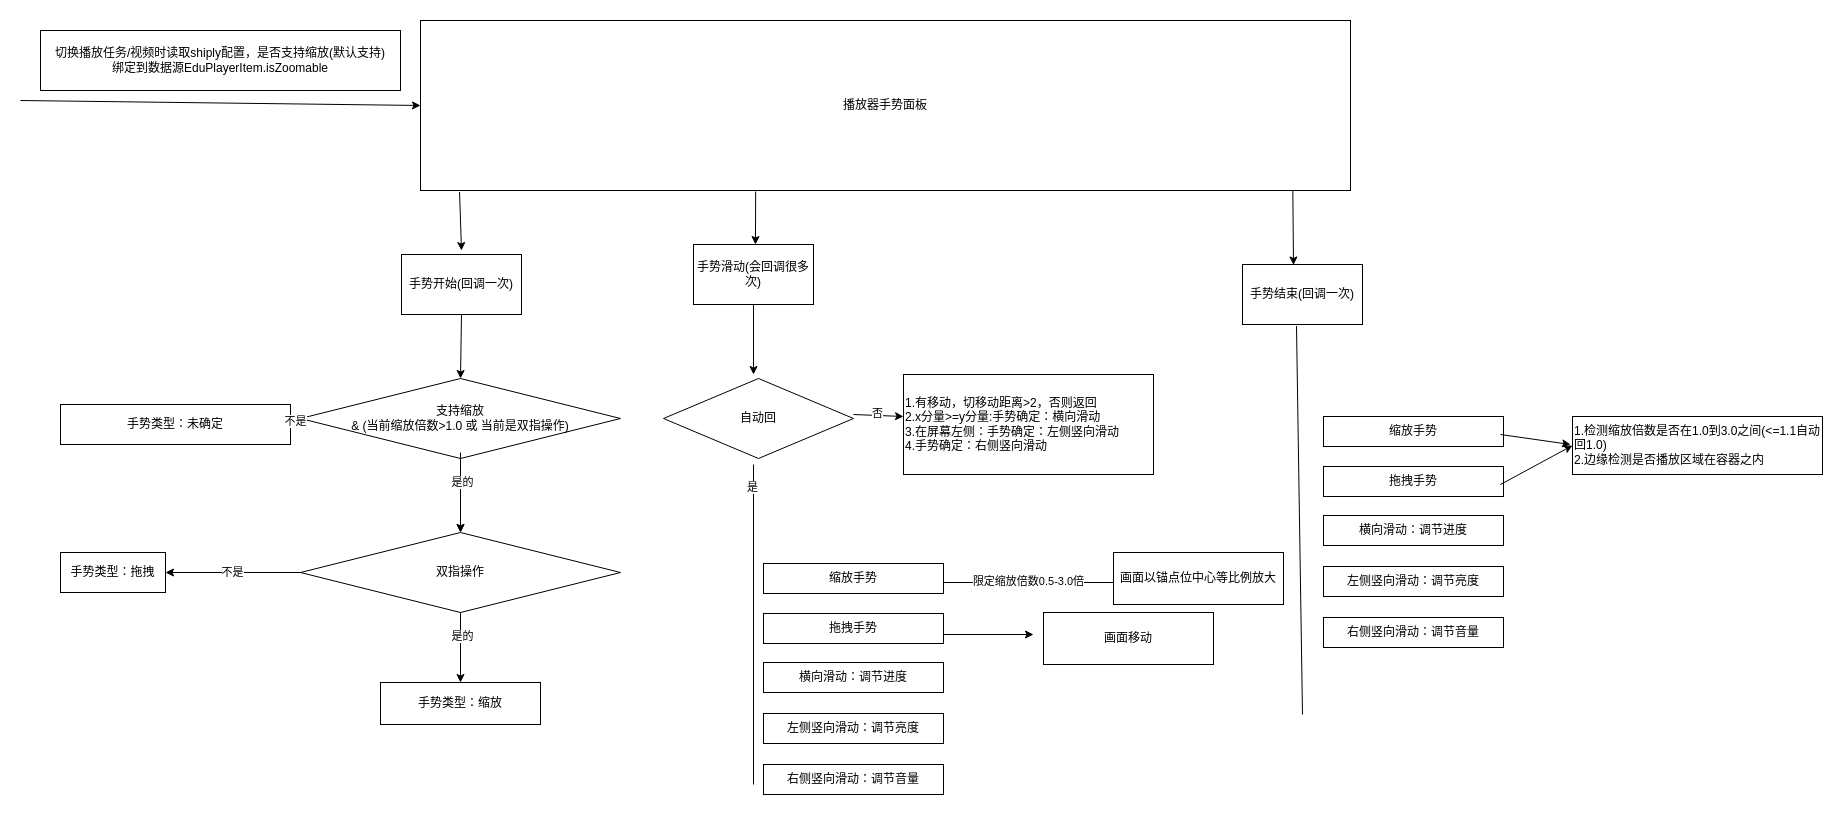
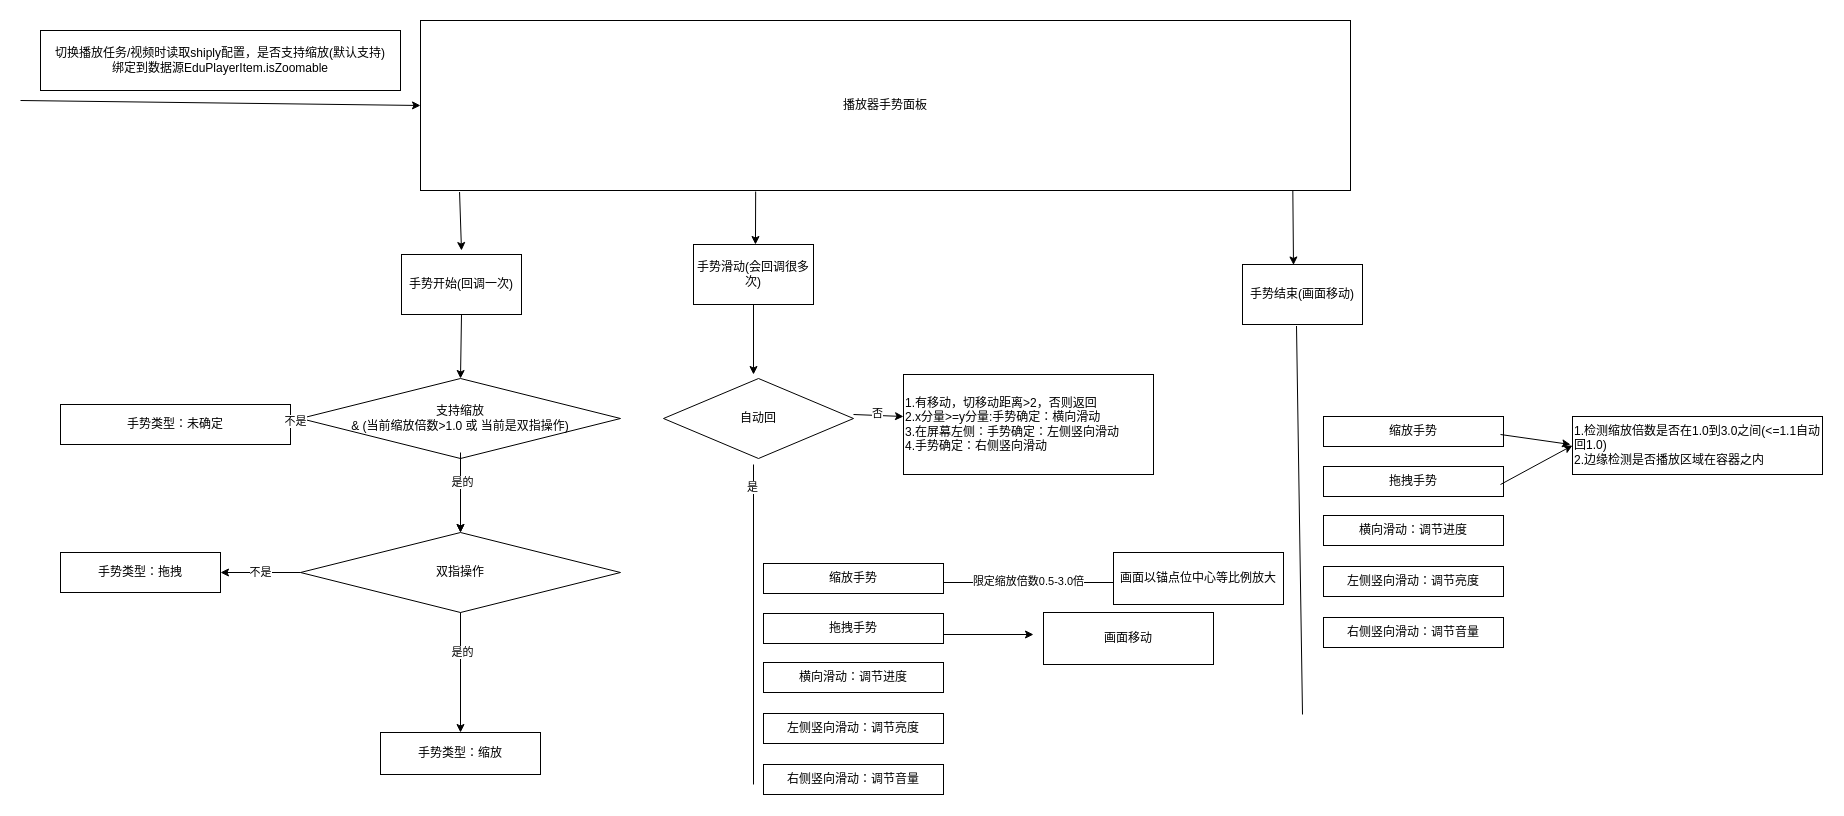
node "手势结束(回调一次)": label "手势结束(回调一次)" -> "手势结束(画面移动)"
node "手势类型：拖拽": size 105x40 -> 160x40
node "手势类型：缩放": moved (461, 704) -> (461, 754)
